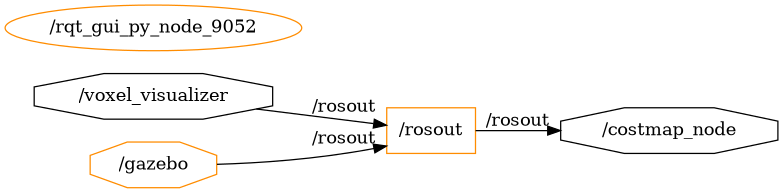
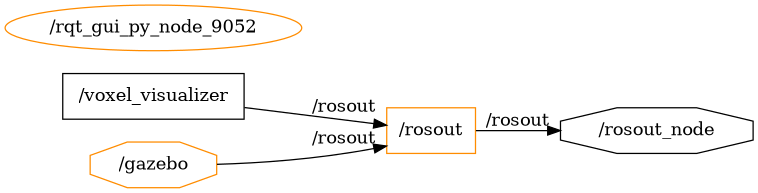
node "/voxel_visualizer": shape octagon -> box
node "/costmap_node": label "/costmap_node" -> "/rosout_node"
